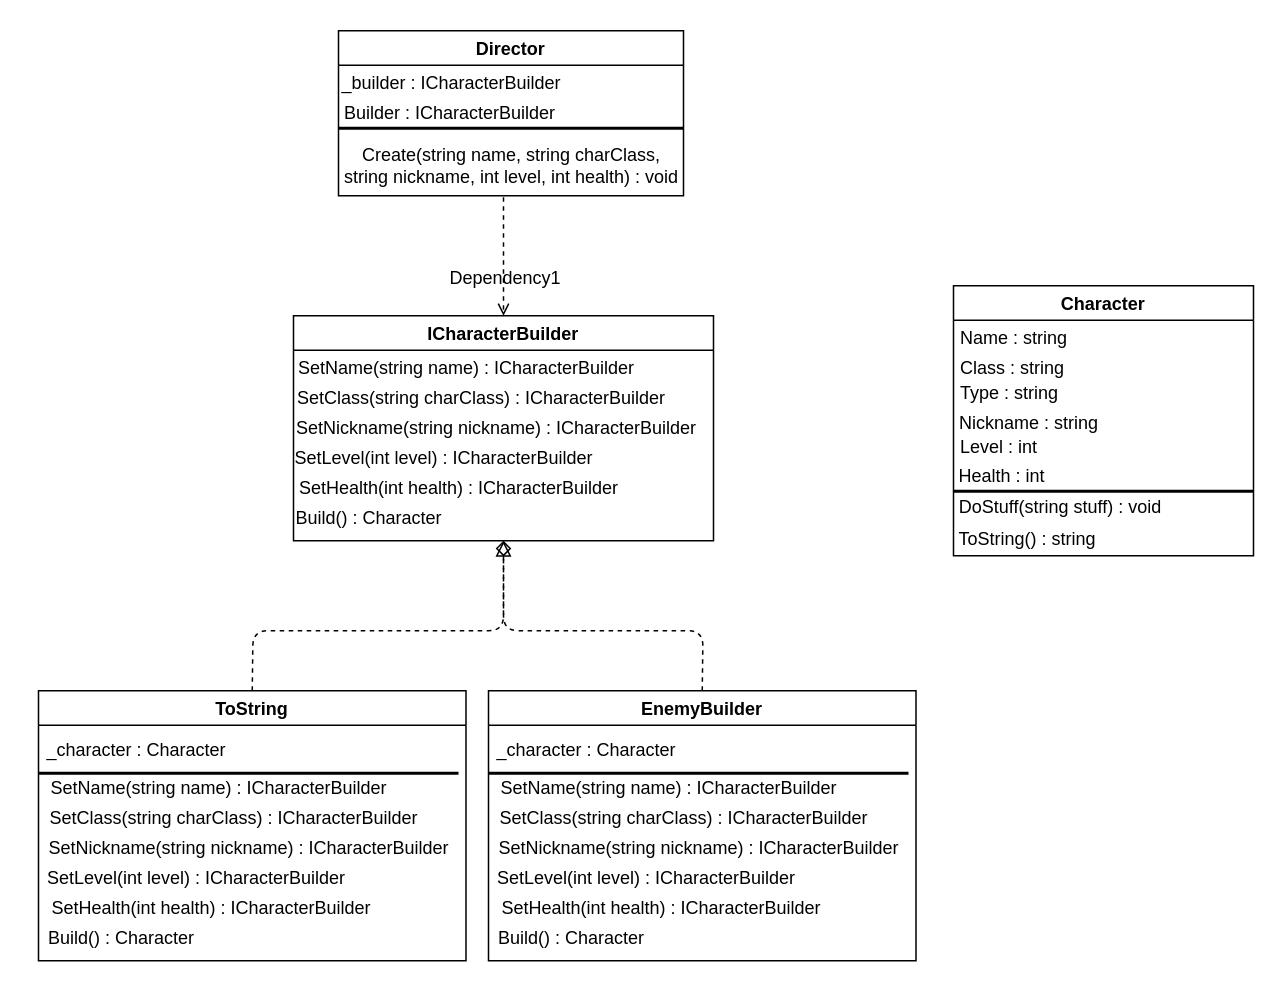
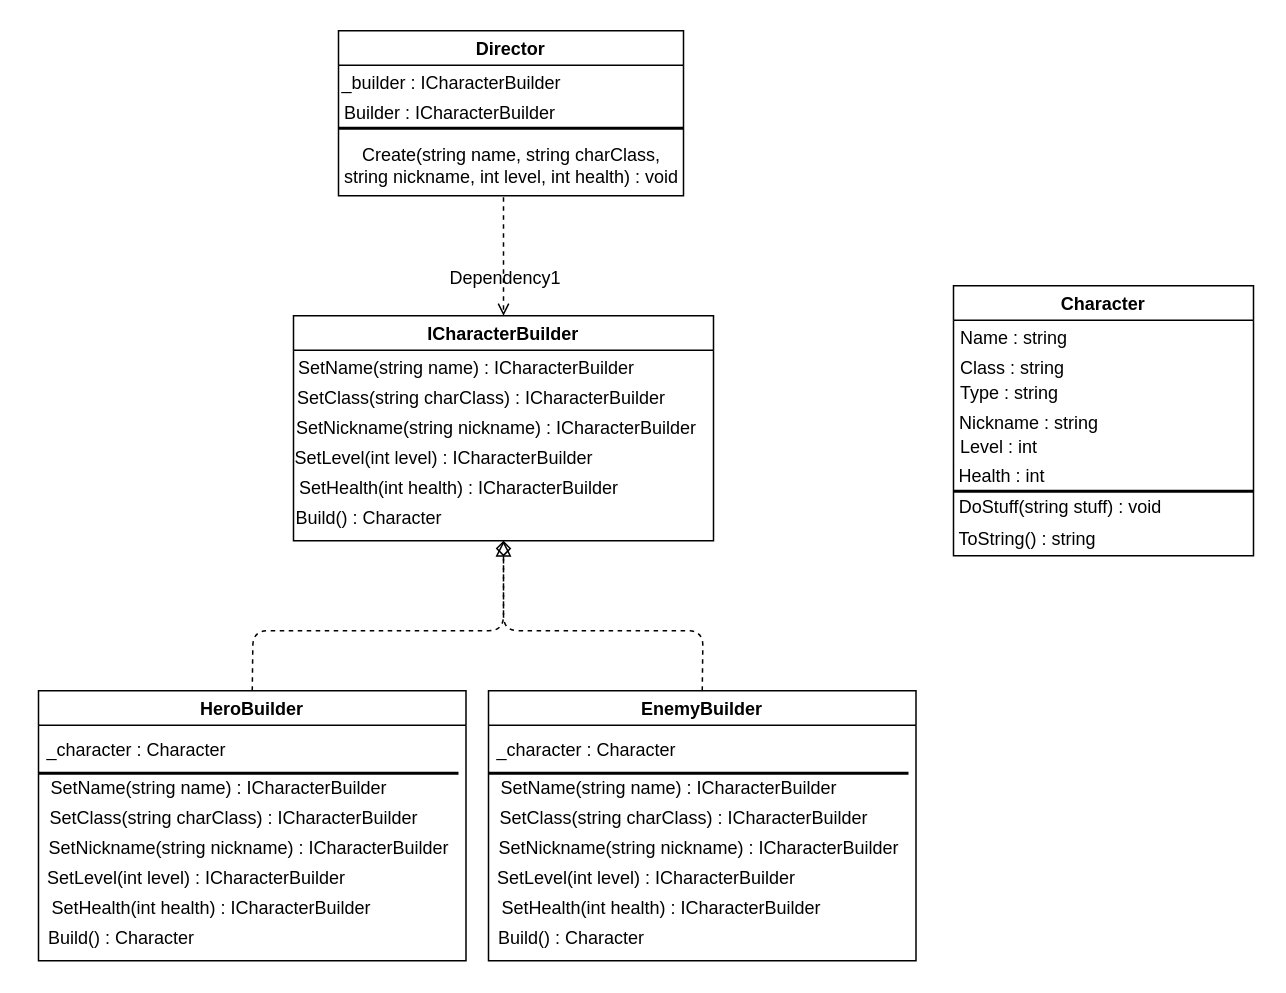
node "ToString": label "ToString" -> "HeroBuilder"
